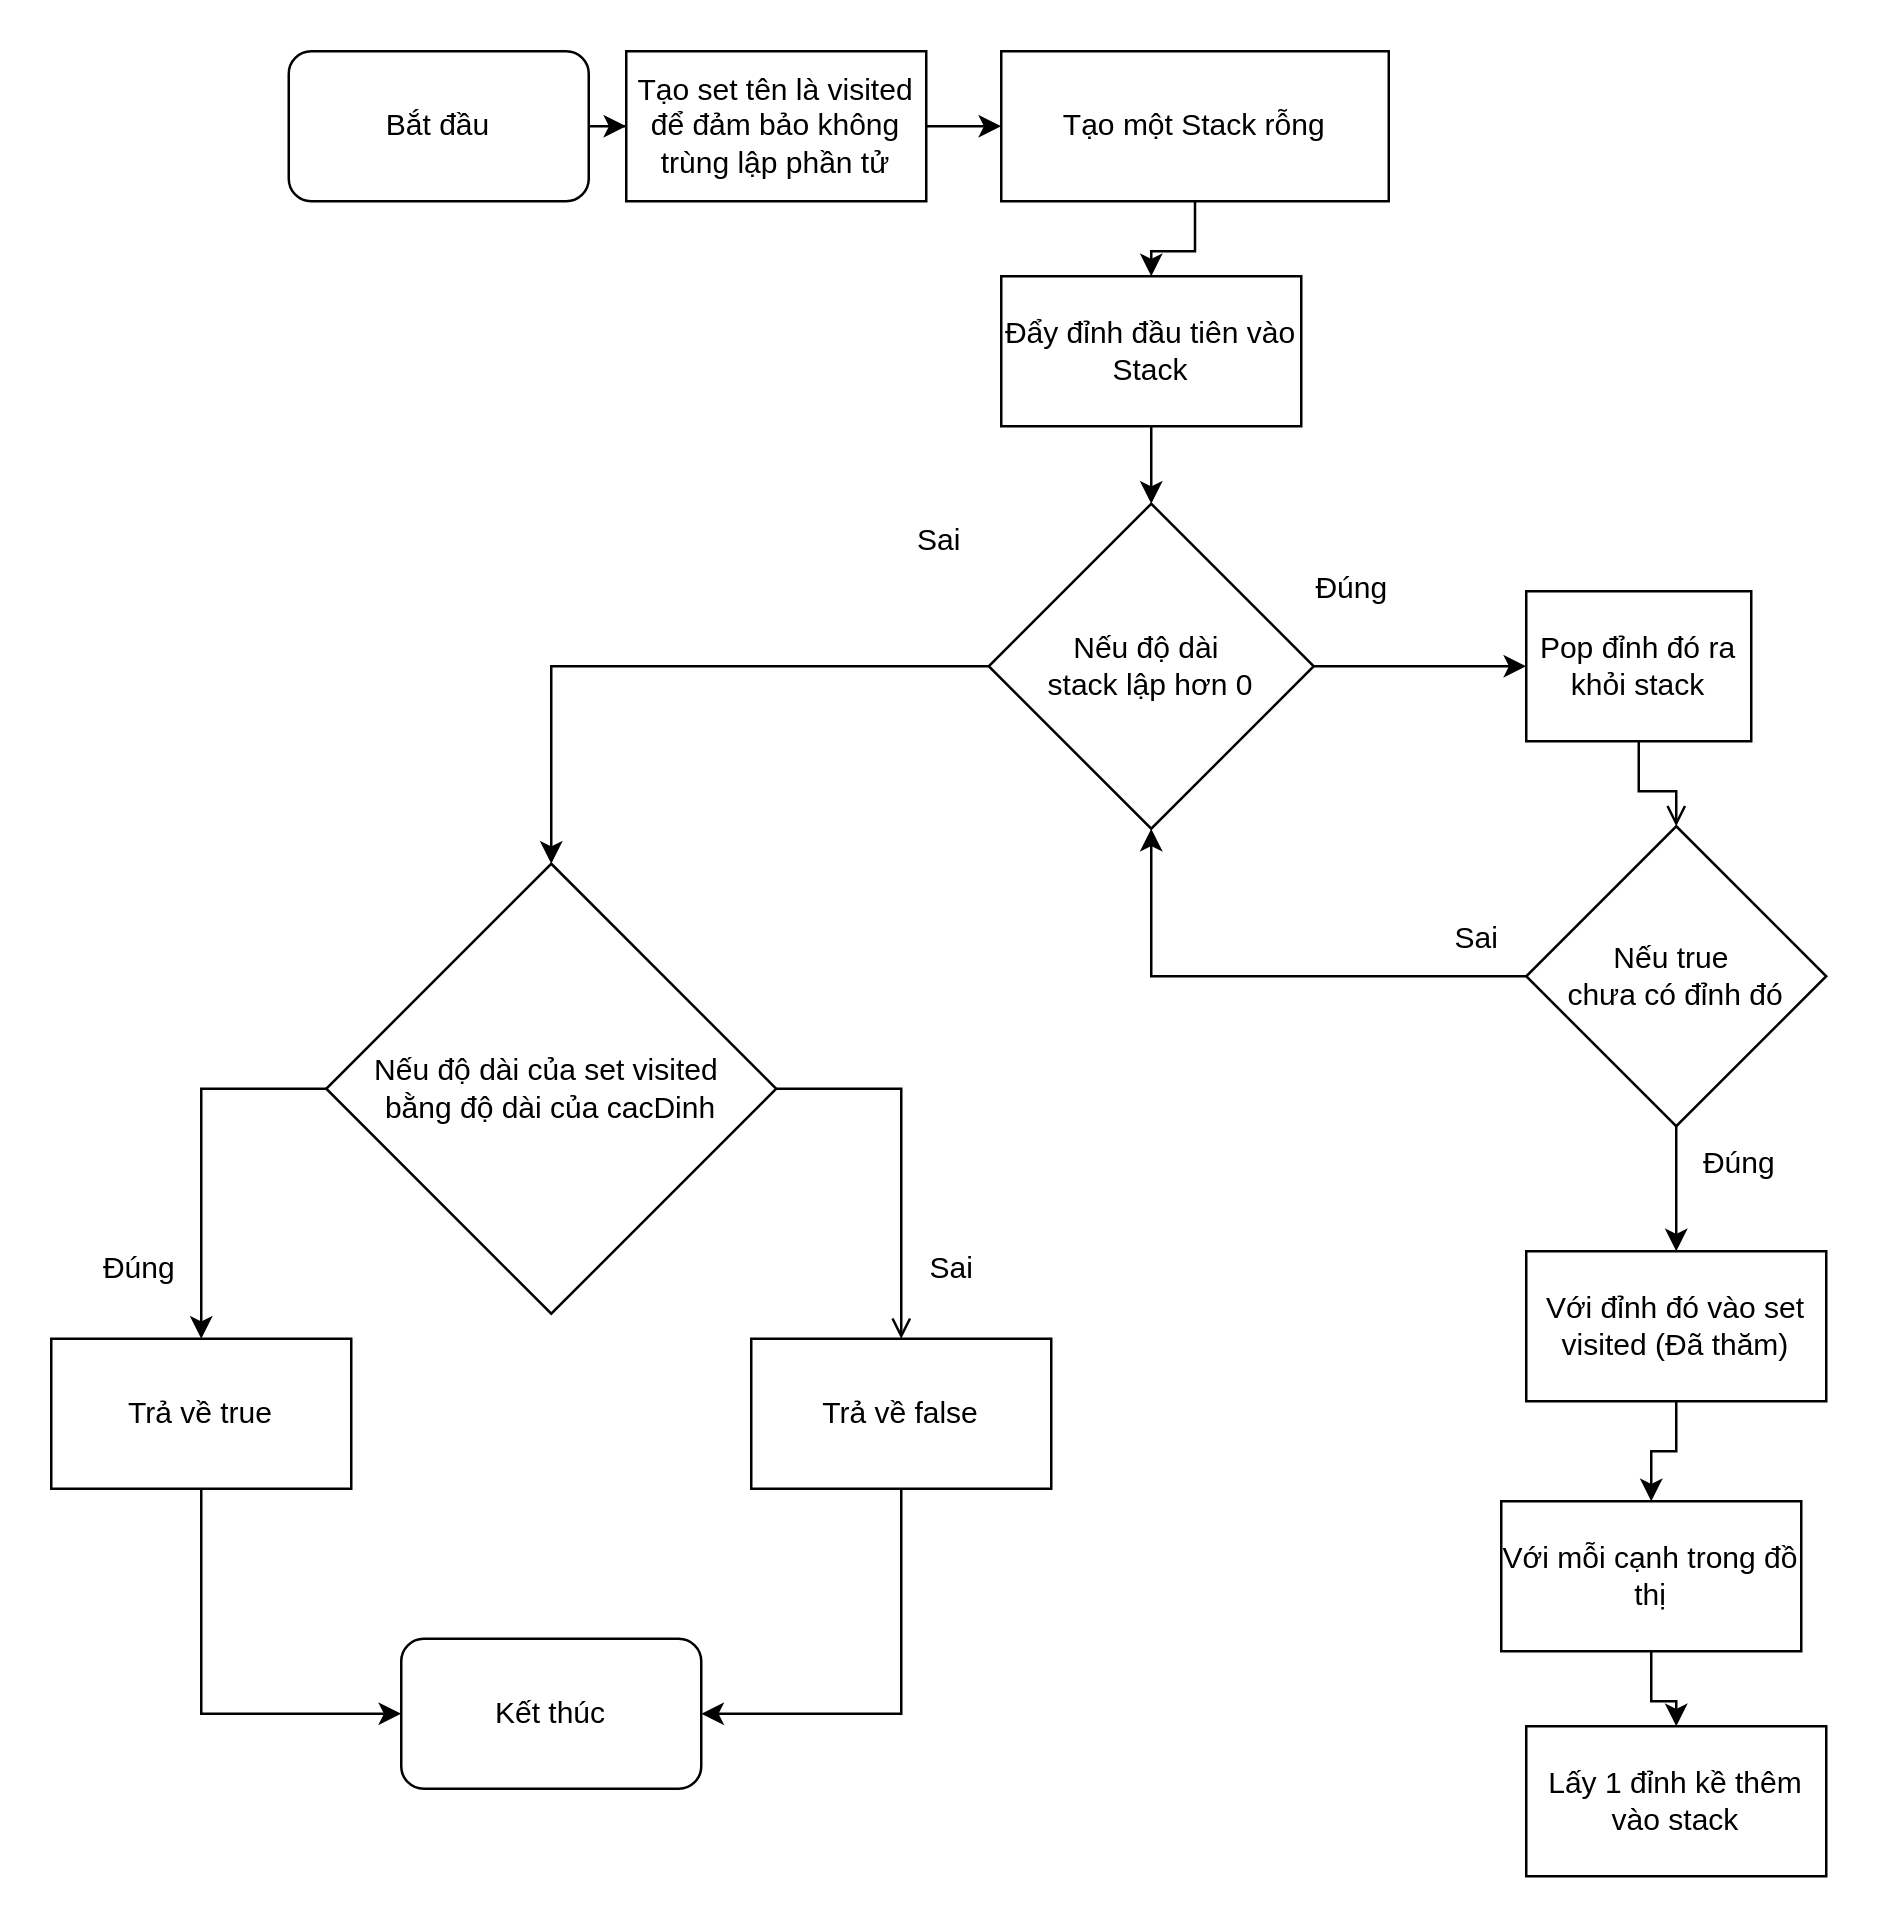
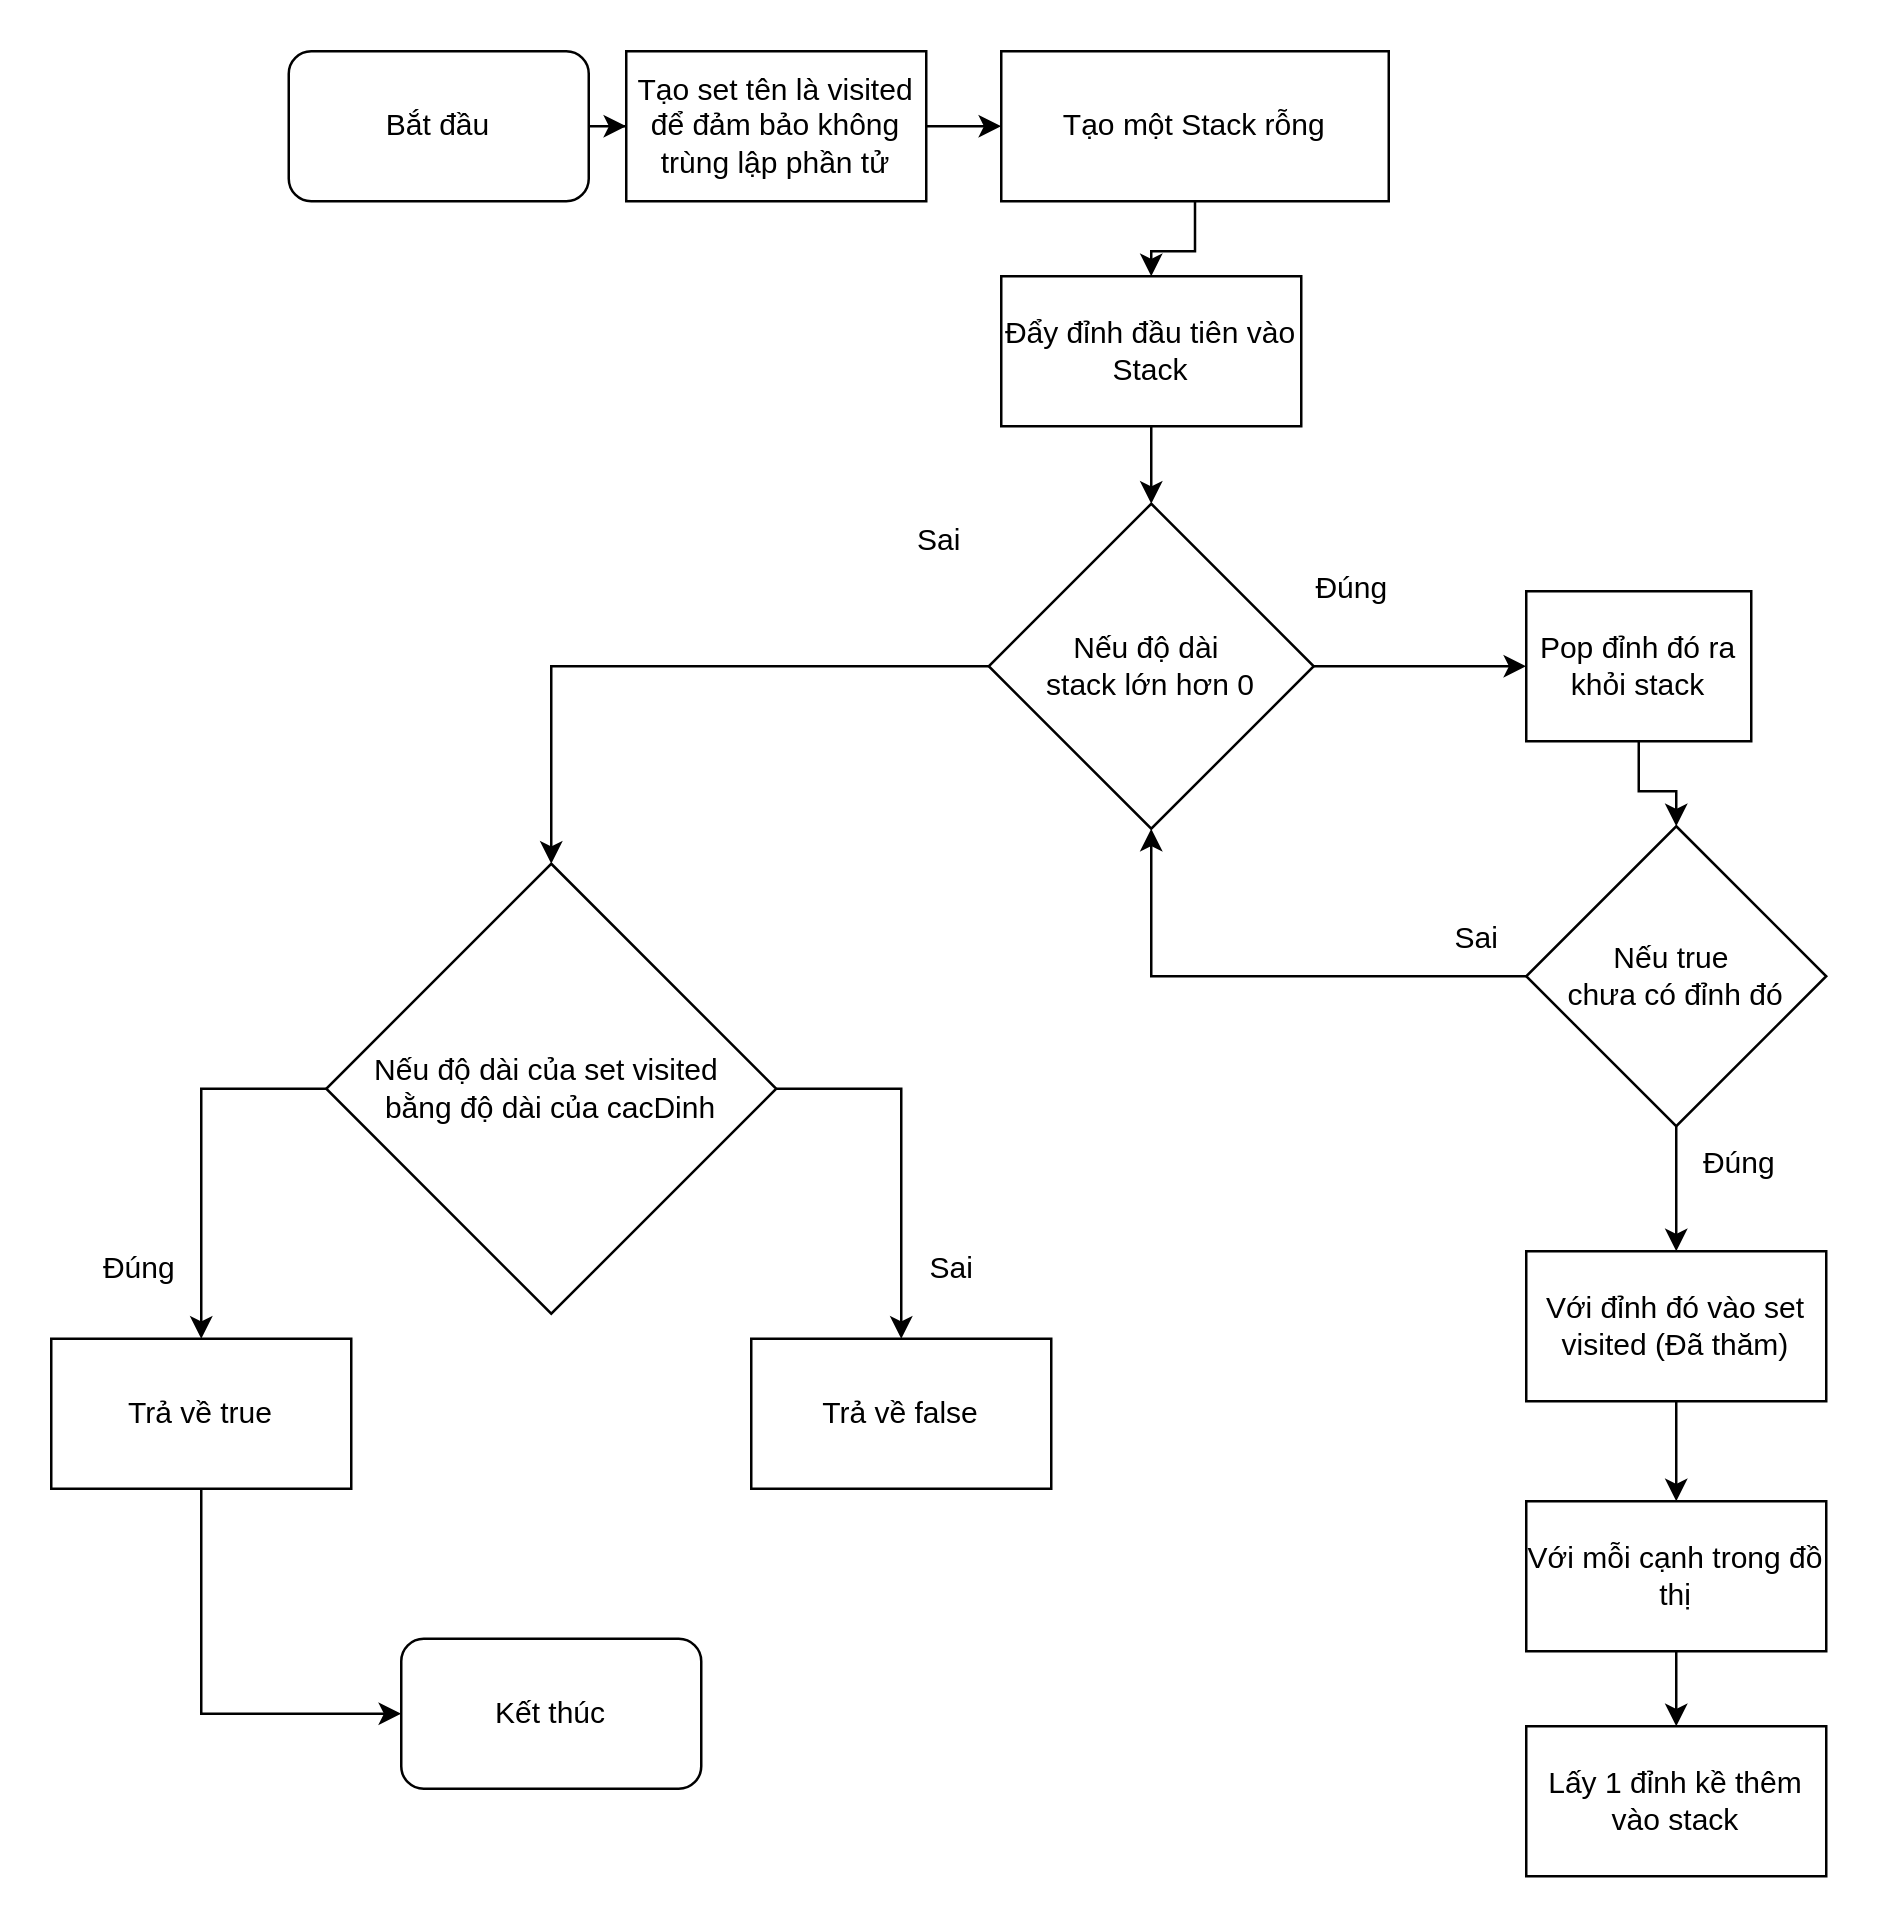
node "Nếu độ dài stack lập hơn 0": label "Nếu độ dài stack lập hơn 0" -> "Nếu độ dài stack lớn hơn 0"
edge "Pop đỉnh đó ra khỏi stack" -> "Nếu true chưa có đỉnh đó": arrowhead open -> classic
edge "Nếu độ dài của set visited bằng độ dài của cacDinh" -> "Trả về false": arrowhead open -> classic
node "Với mỗi cạnh trong đồ thị": moved (1651, 1576) -> (1676, 1576)
edge "Trả về false" -> "Kết thúc": removed
